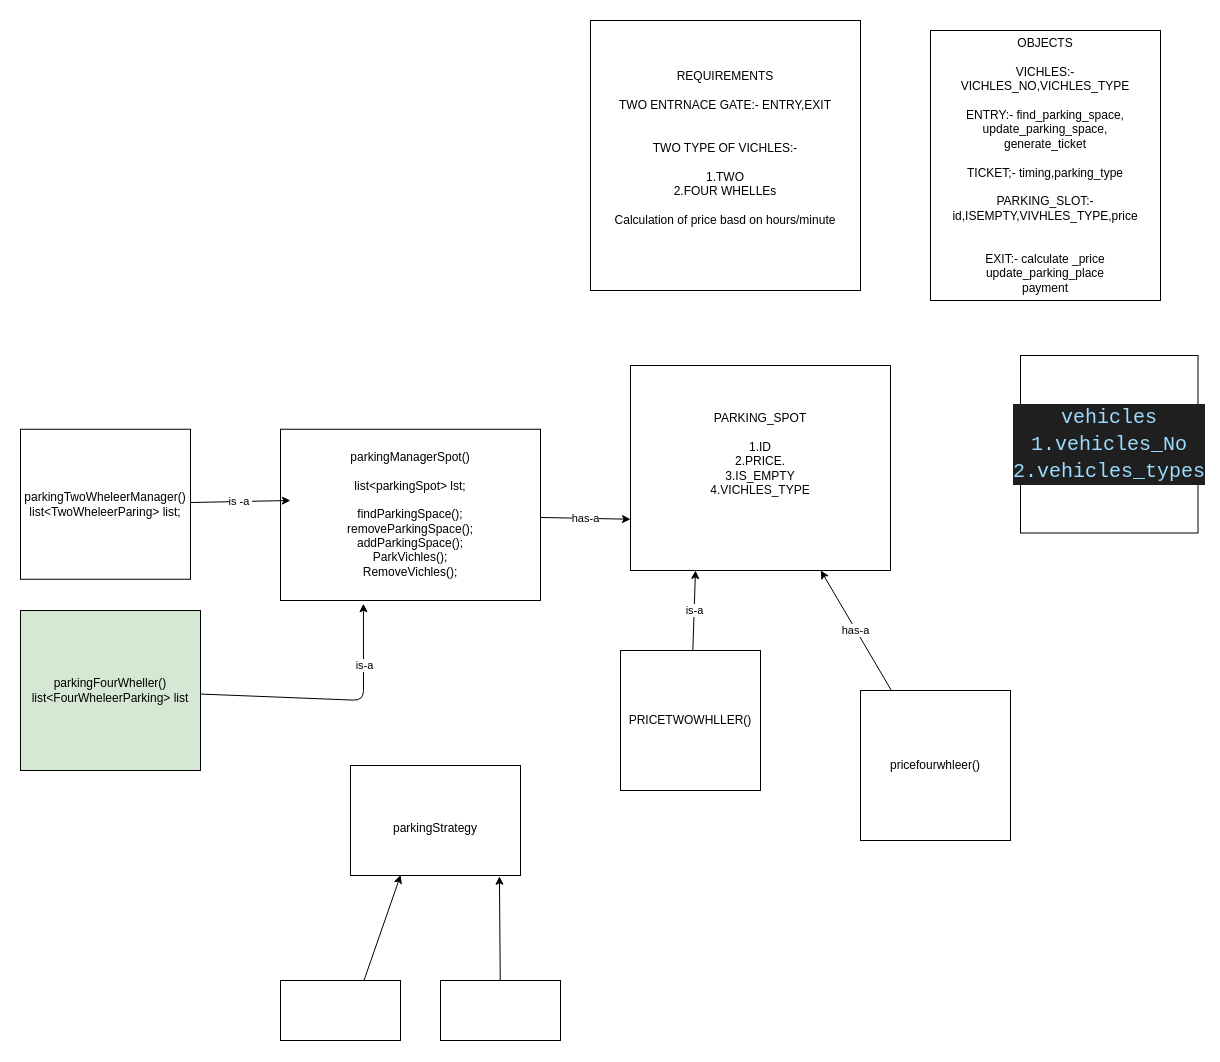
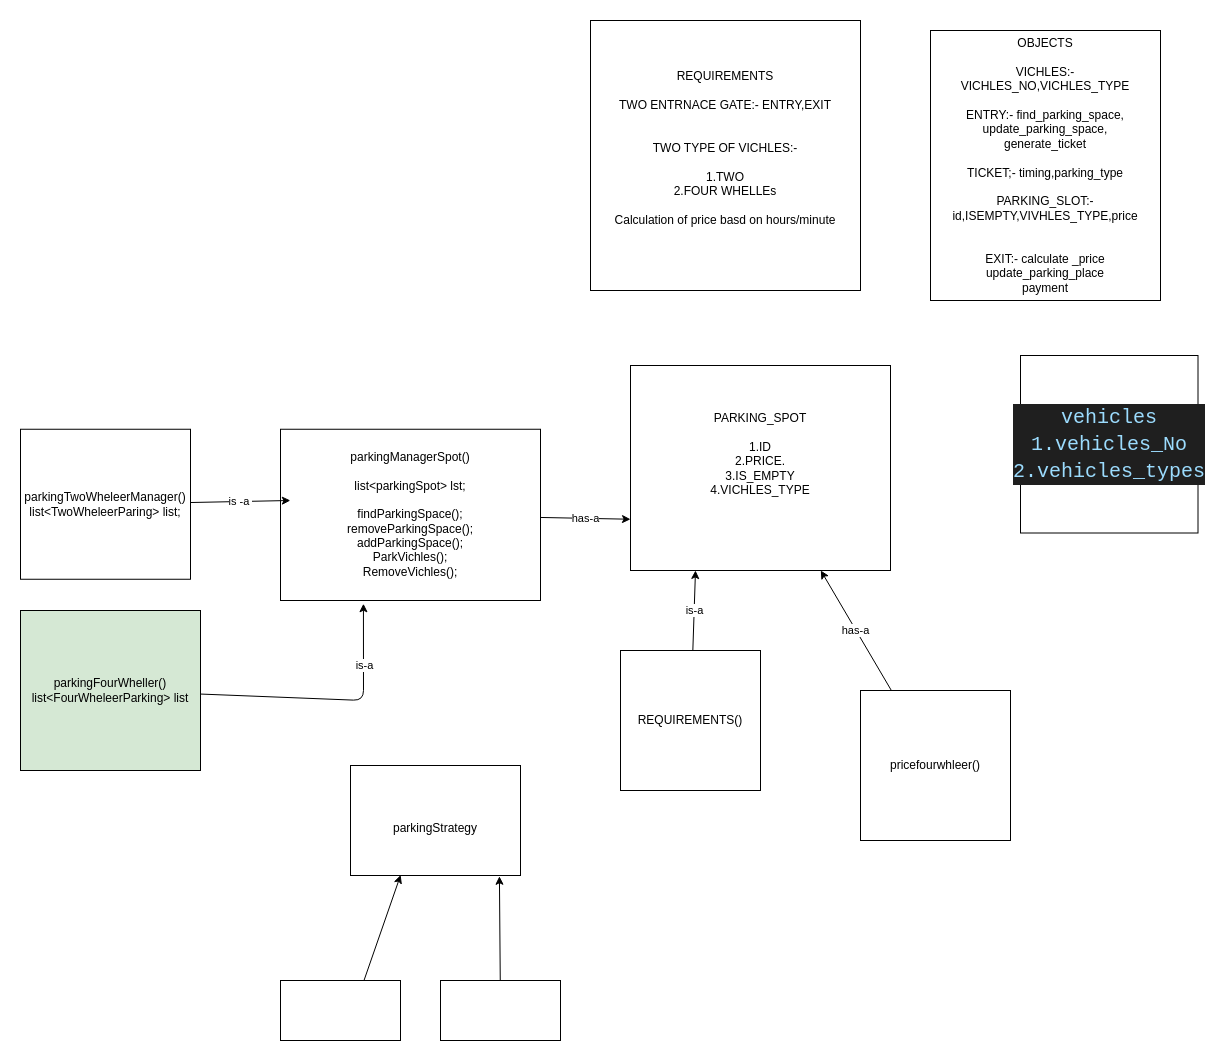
node "PRICETWOWHLLER()": label "PRICETWOWHLLER()" -> "REQUIREMENTS()"
